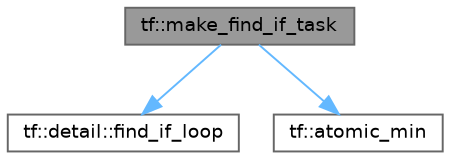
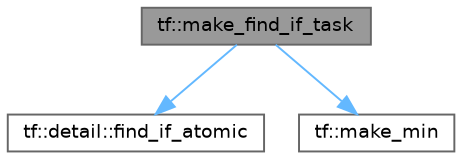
node "tf::detail::find_if_loop": label "tf::detail::find_if_loop" -> "tf::detail::find_if_atomic"
node "tf::atomic_min": label "tf::atomic_min" -> "tf::make_min"
